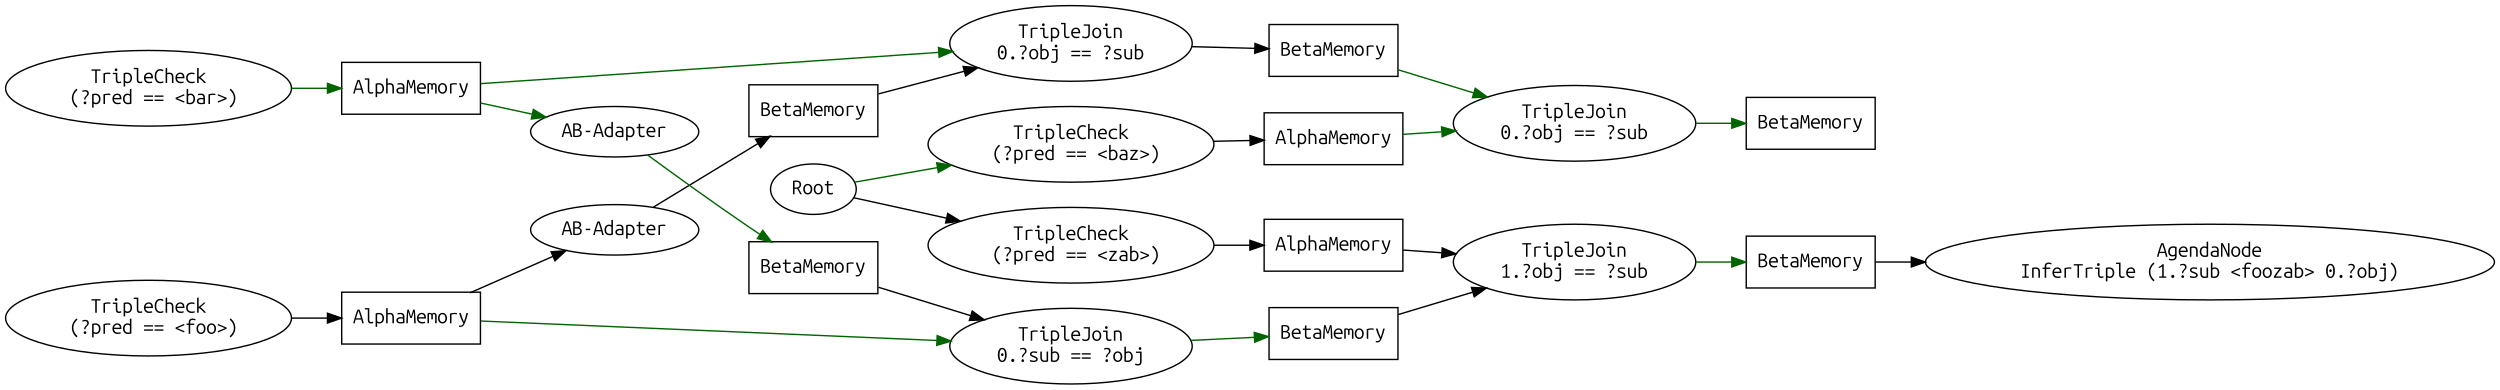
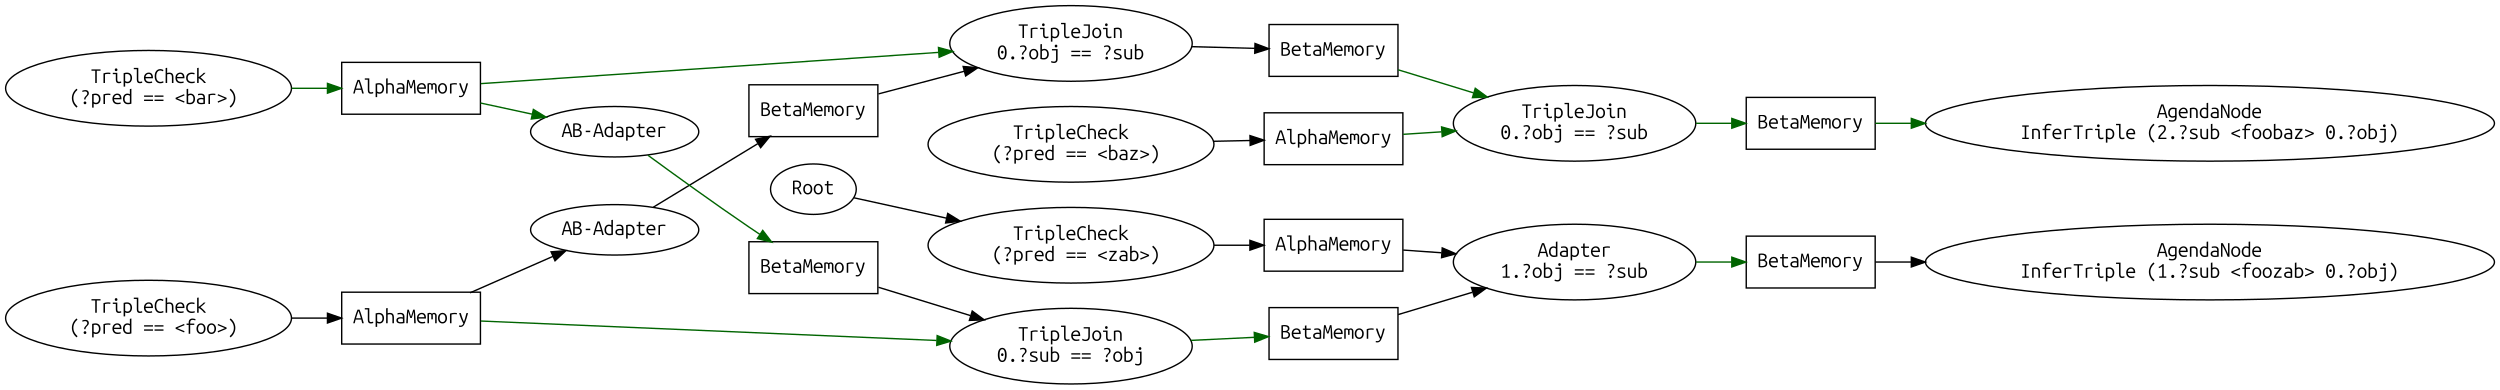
node "AgendaNode InferTriple (2.?sub <foobaz> 0.?obj)": added
edge "Root" -> "TripleCheck (?pred == <baz>)": removed
node "TripleJoin 1.?obj == ?sub": label "TripleJoin 1.?obj == ?sub" -> "Adapter 1.?obj == ?sub"
